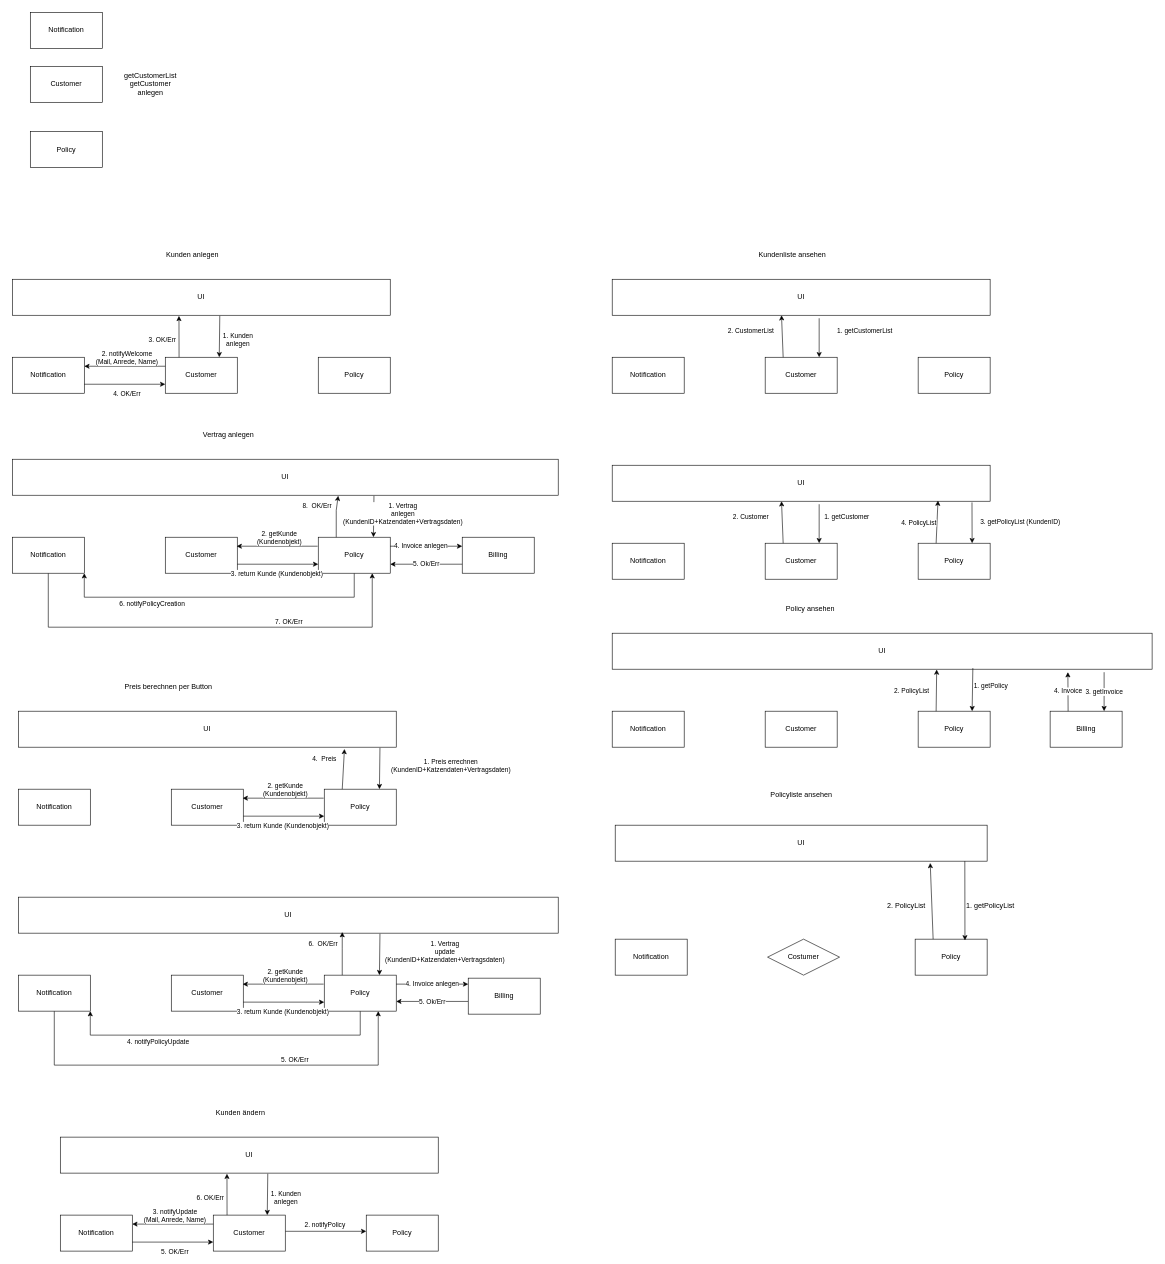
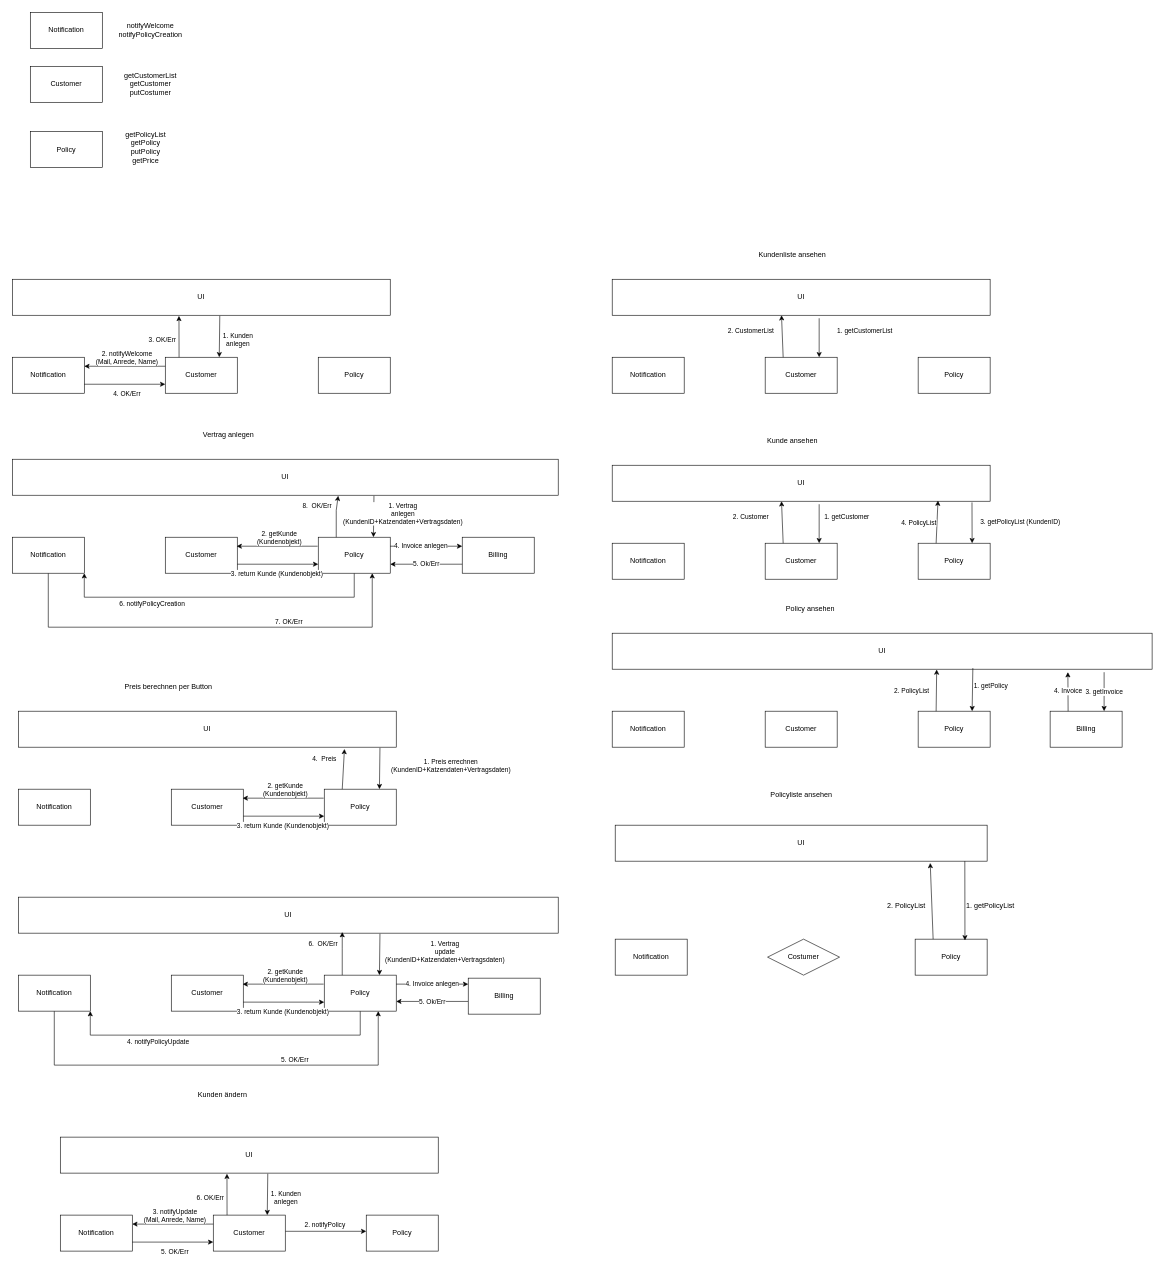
node "notifyWelcome notifyPolicyCreation": added
node "getCustomerList getCustomer anlegen": label "getCustomerList getCustomer anlegen" -> "getCustomerList getCustomer putCostumer"
node "getPolicyList getPolicy putPolicy getPrice": added
node "Kunden anlegen": removed
node "Kunde ansehen": added
node "Kunden ändern": moved (240, 1113) -> (222, 1095)
